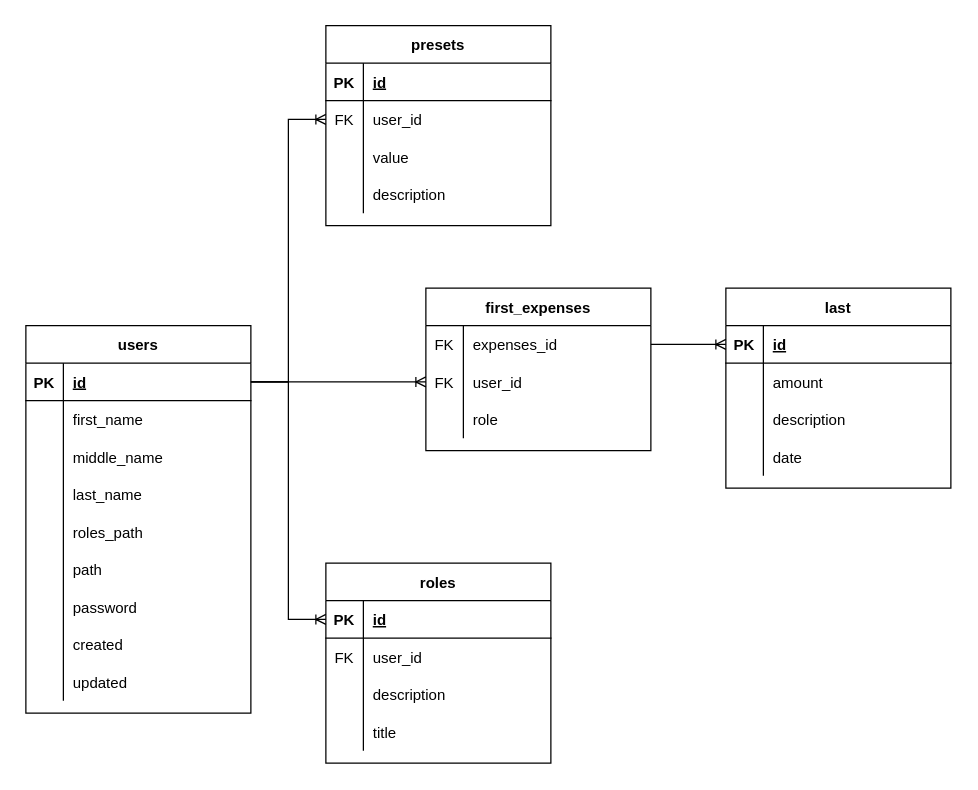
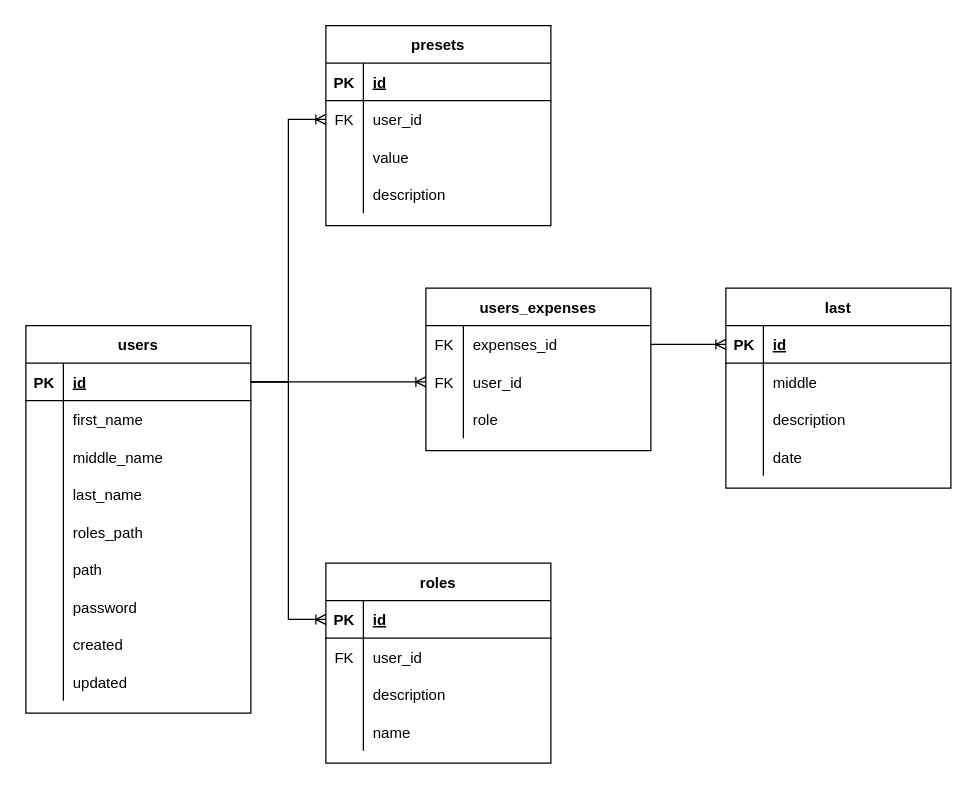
node "first_expenses": label "first_expenses" -> "users_expenses"
node "amount": label "amount" -> "middle"
node "title": label "title" -> "name"
